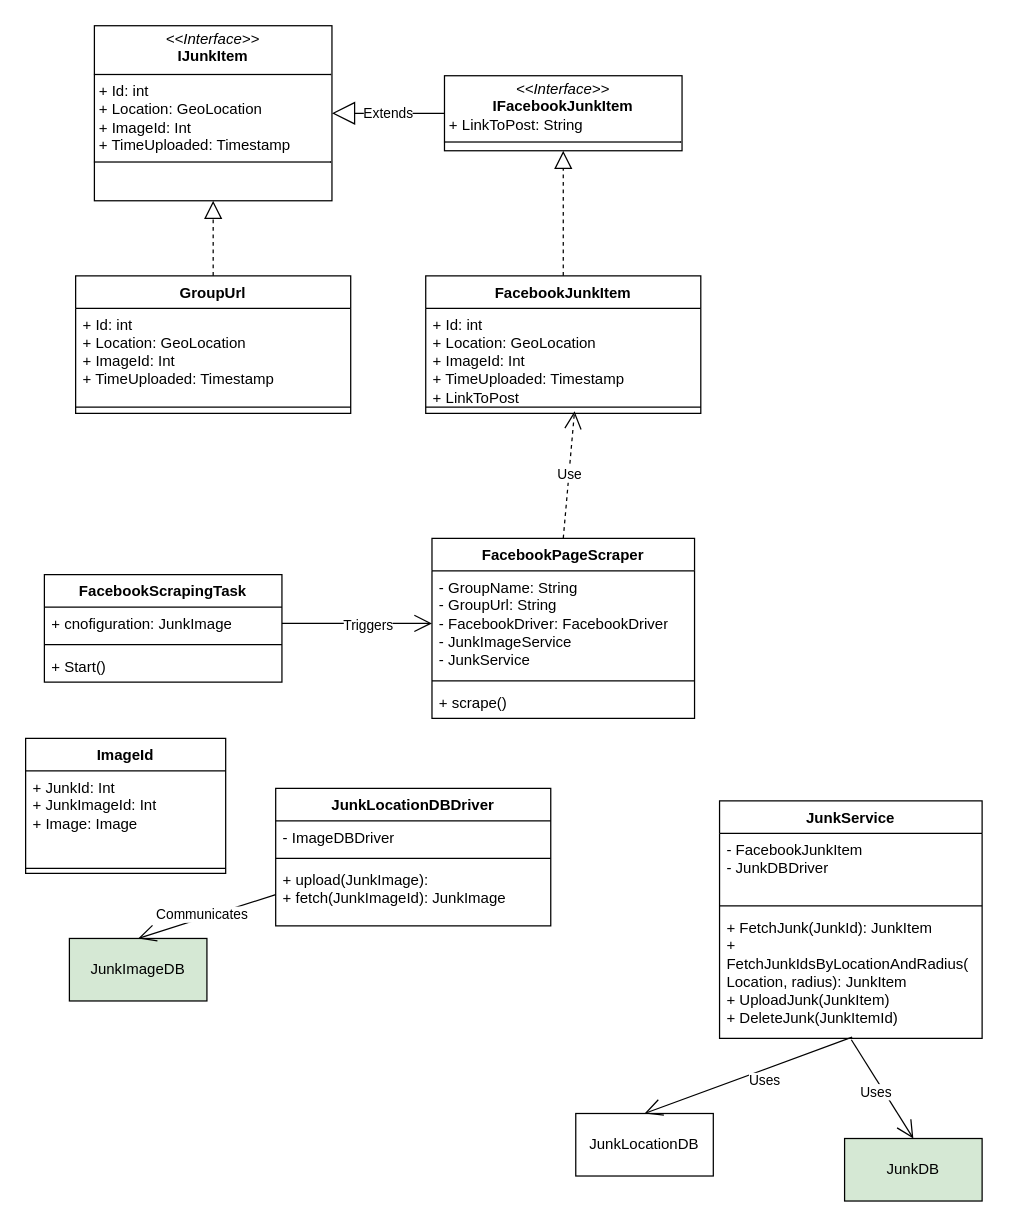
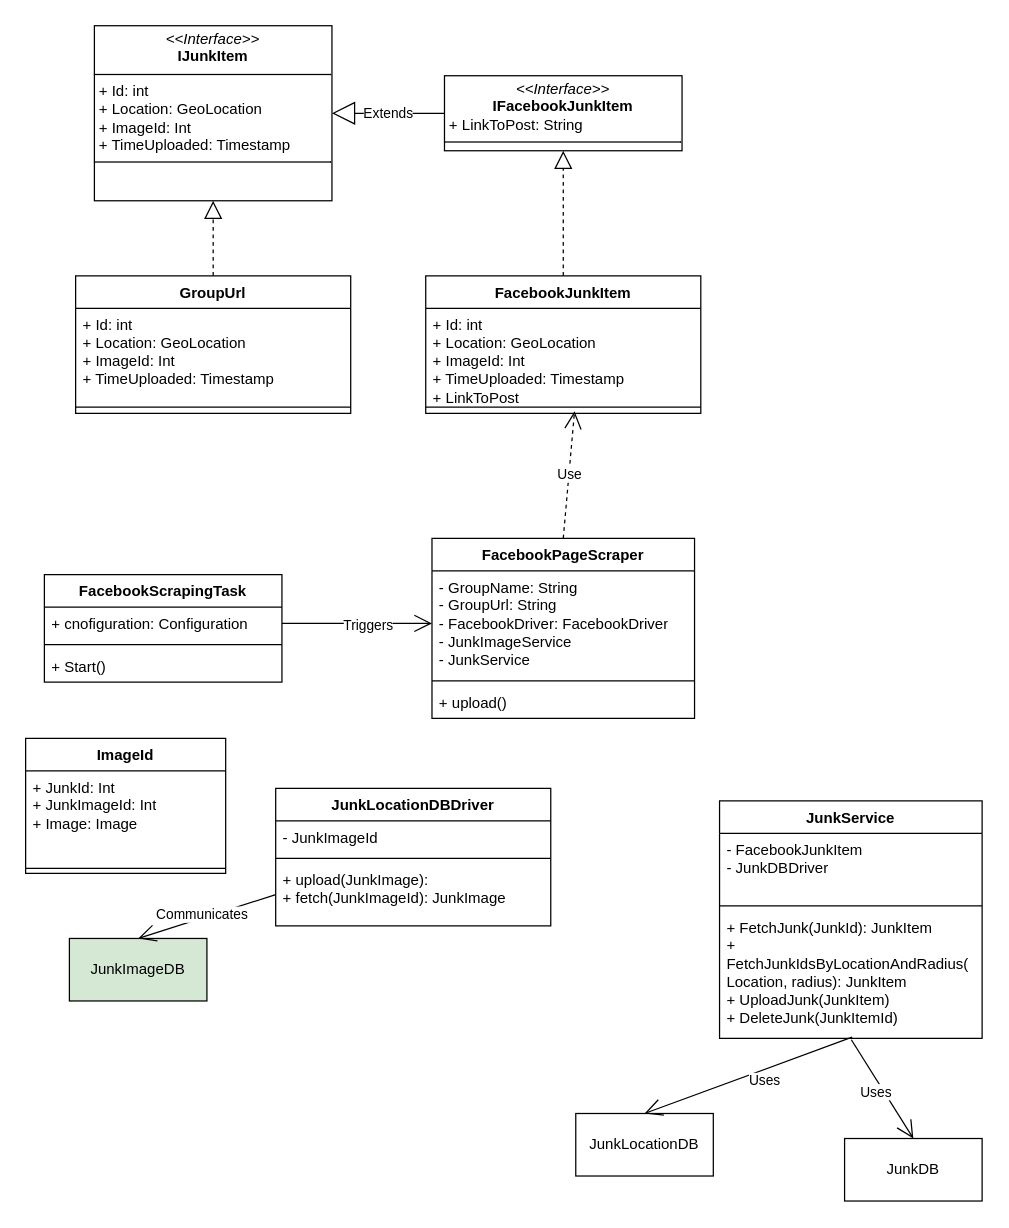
node "+ cnofiguration: JunkImage": label "+ cnofiguration: JunkImage" -> "+ cnofiguration: Configuration"
node "+ scrape()": label "+ scrape()" -> "+ upload()"
node "- ImageDBDriver": label "- ImageDBDriver" -> "- JunkImageId"
node "JunkDB": fillcolor #d5e8d4 -> #ffffff
